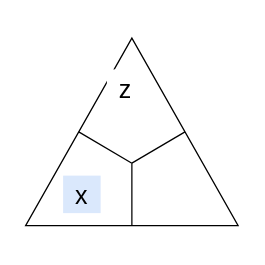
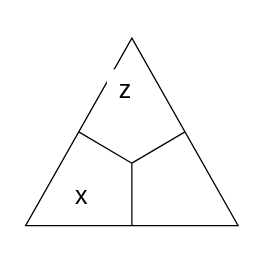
node "x": fillcolor #dae8fc -> #ffffff
